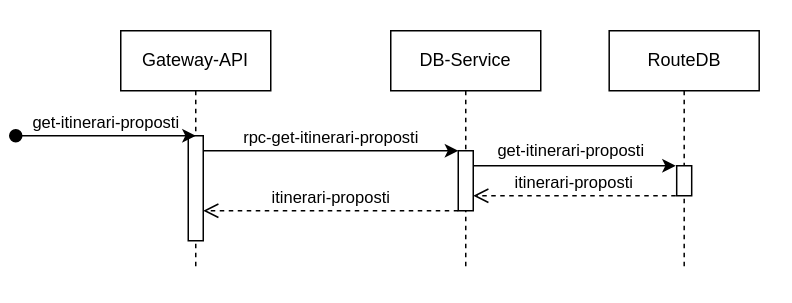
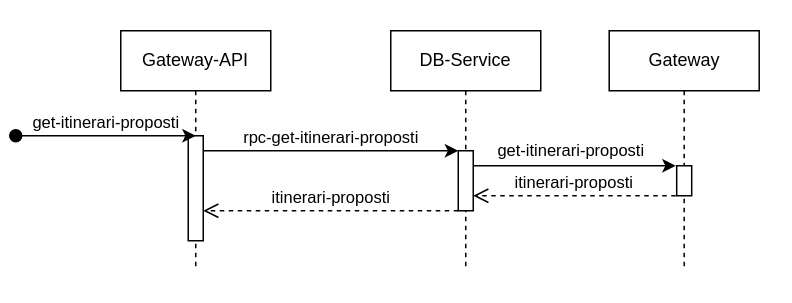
node "RouteDB": label "RouteDB" -> "Gateway"
